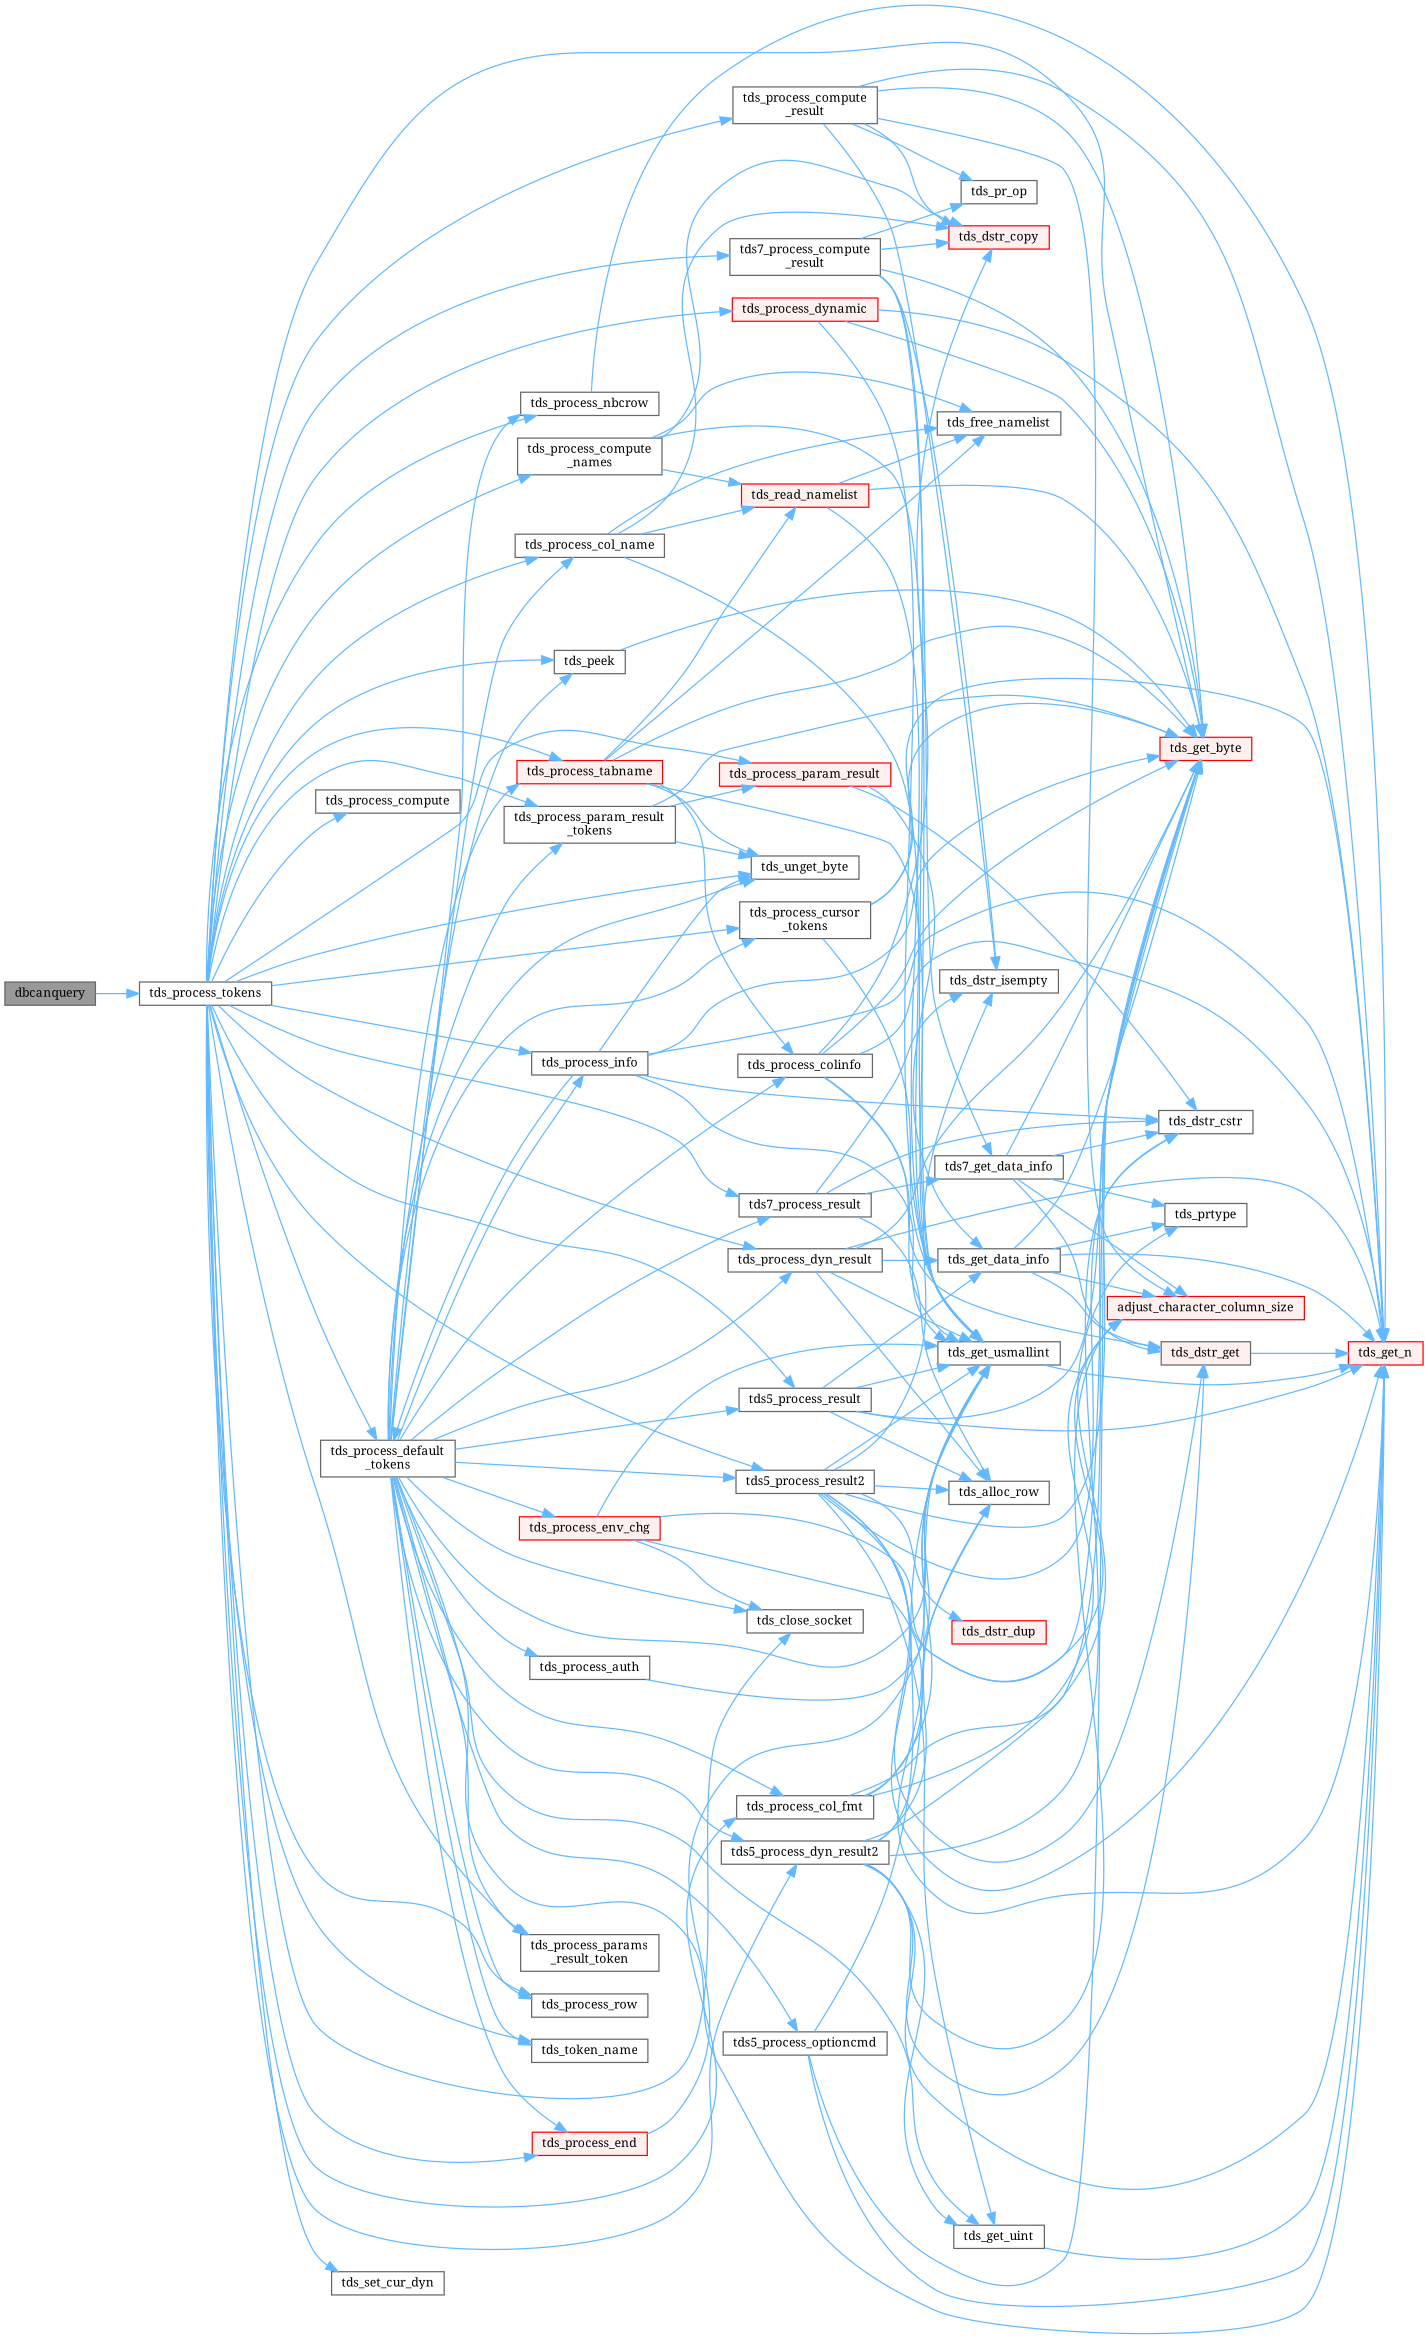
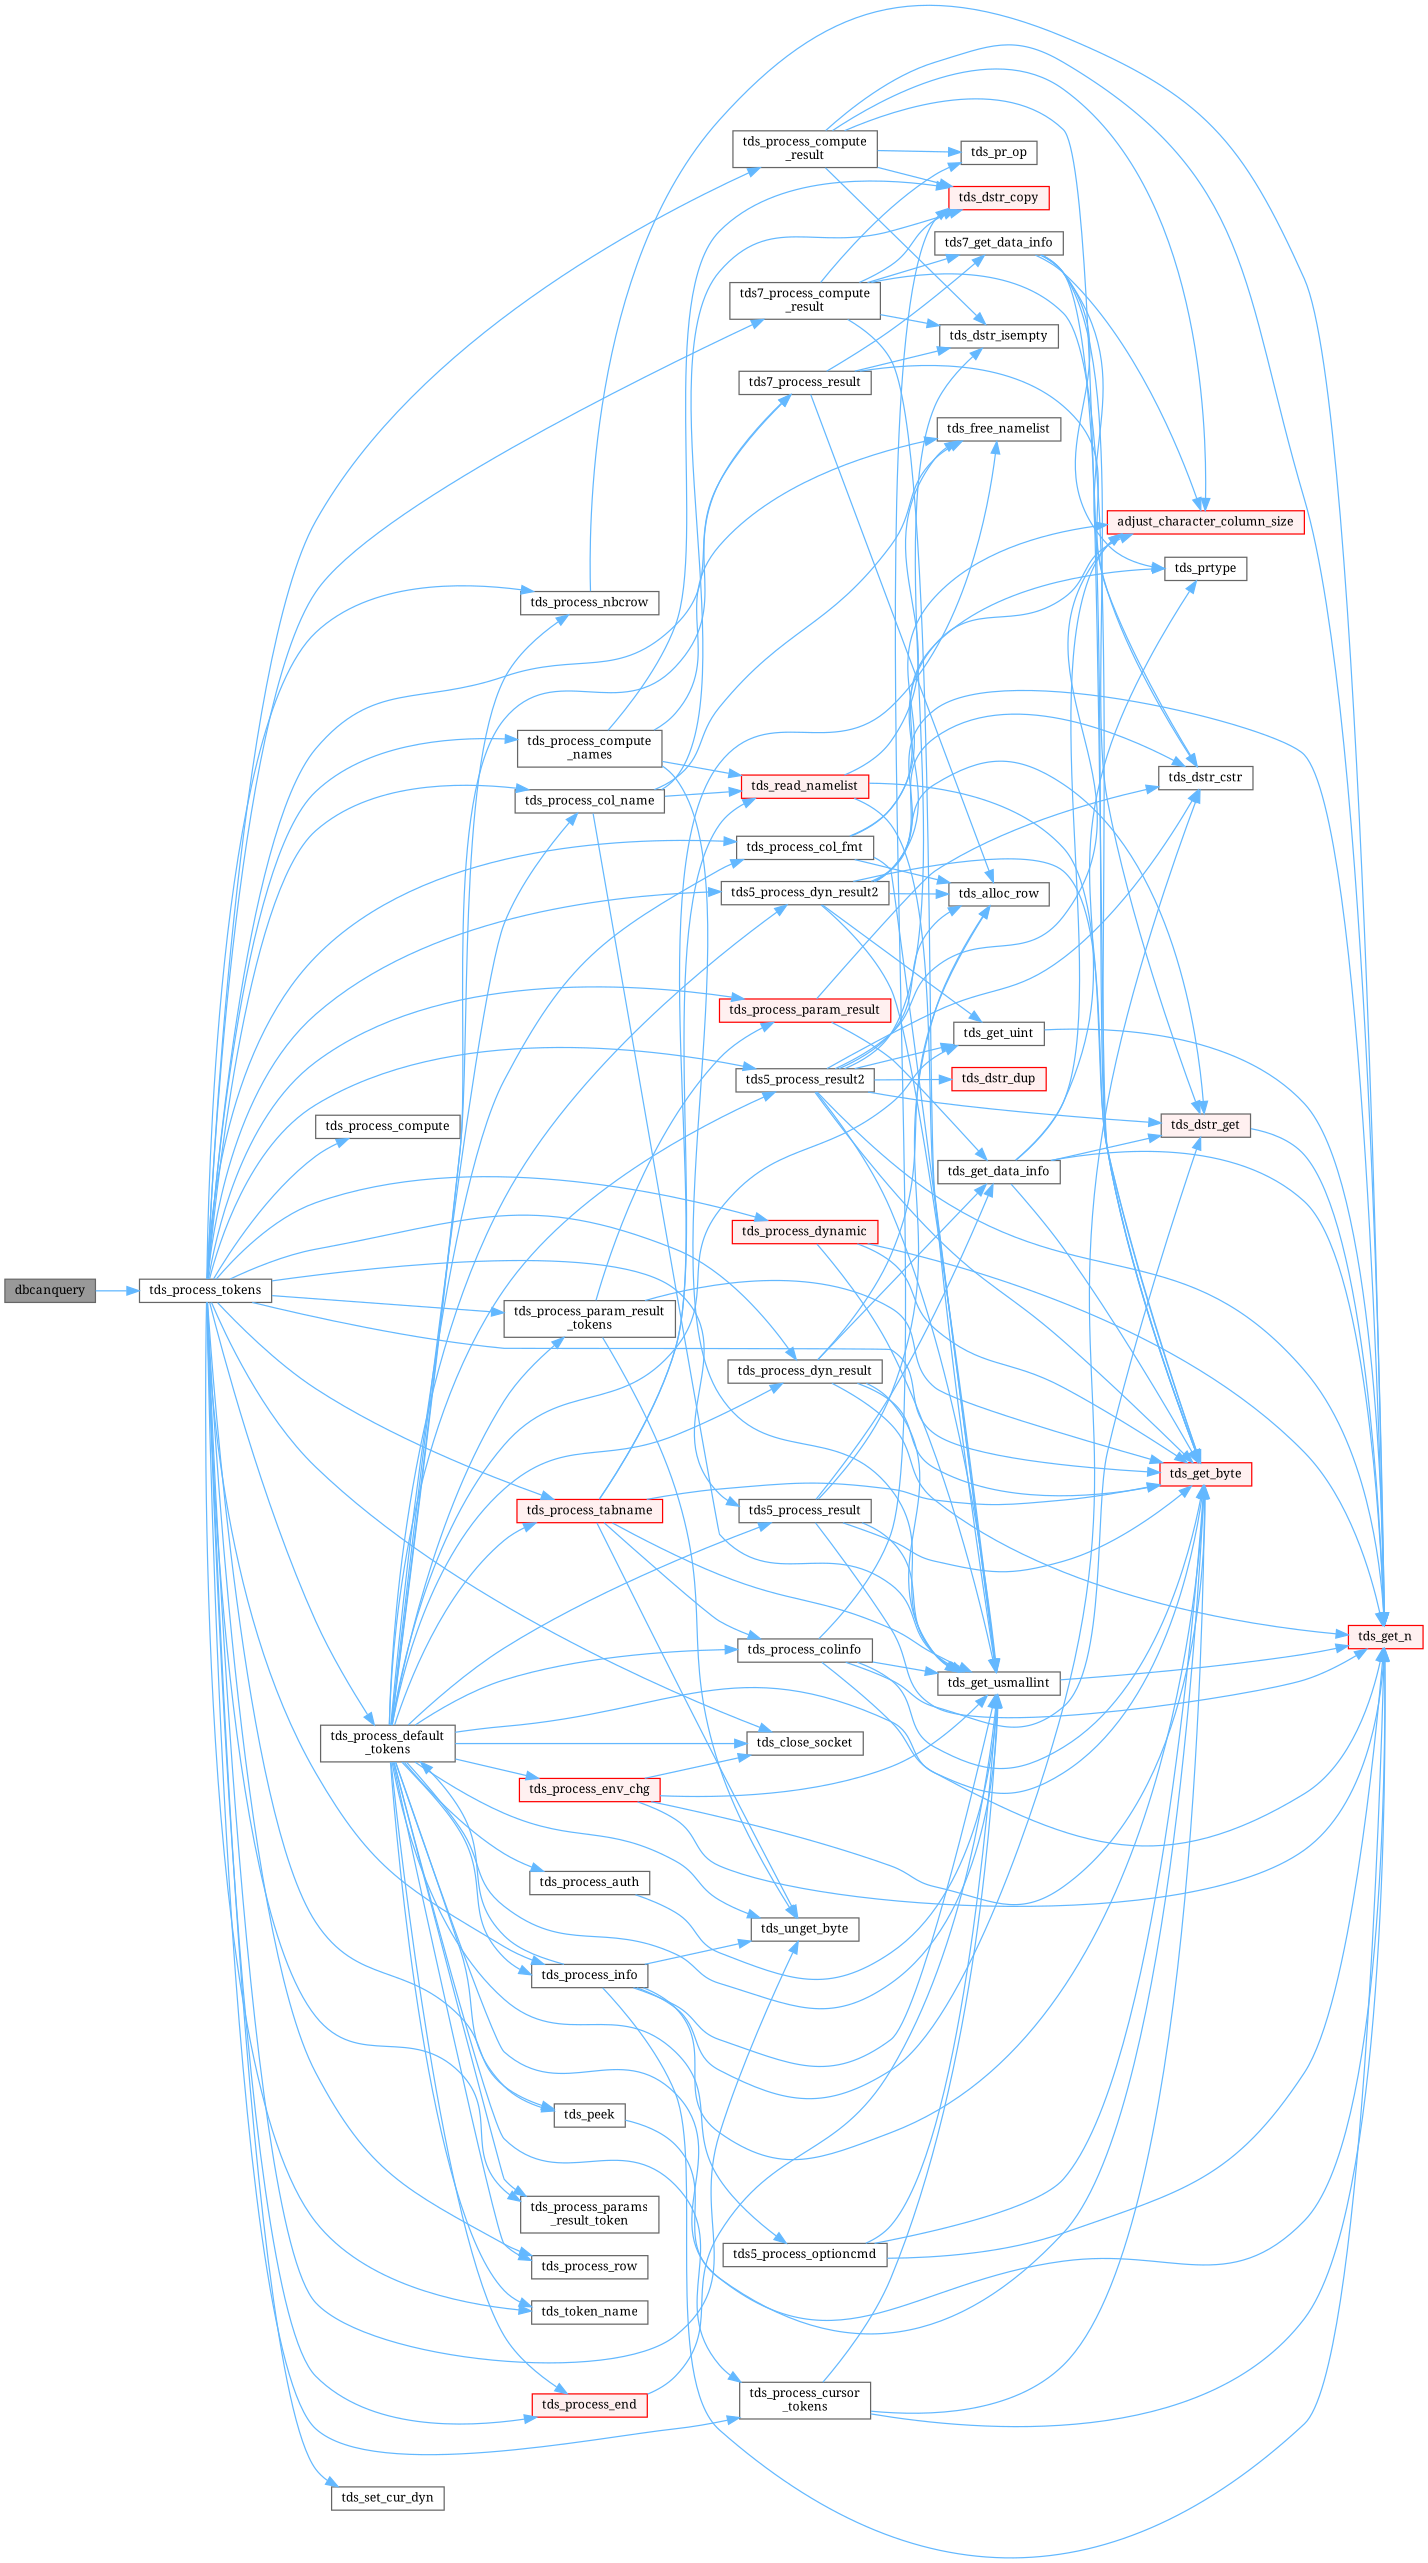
edge "tds_process_default _tokens" -> "tds_get_byte": added
